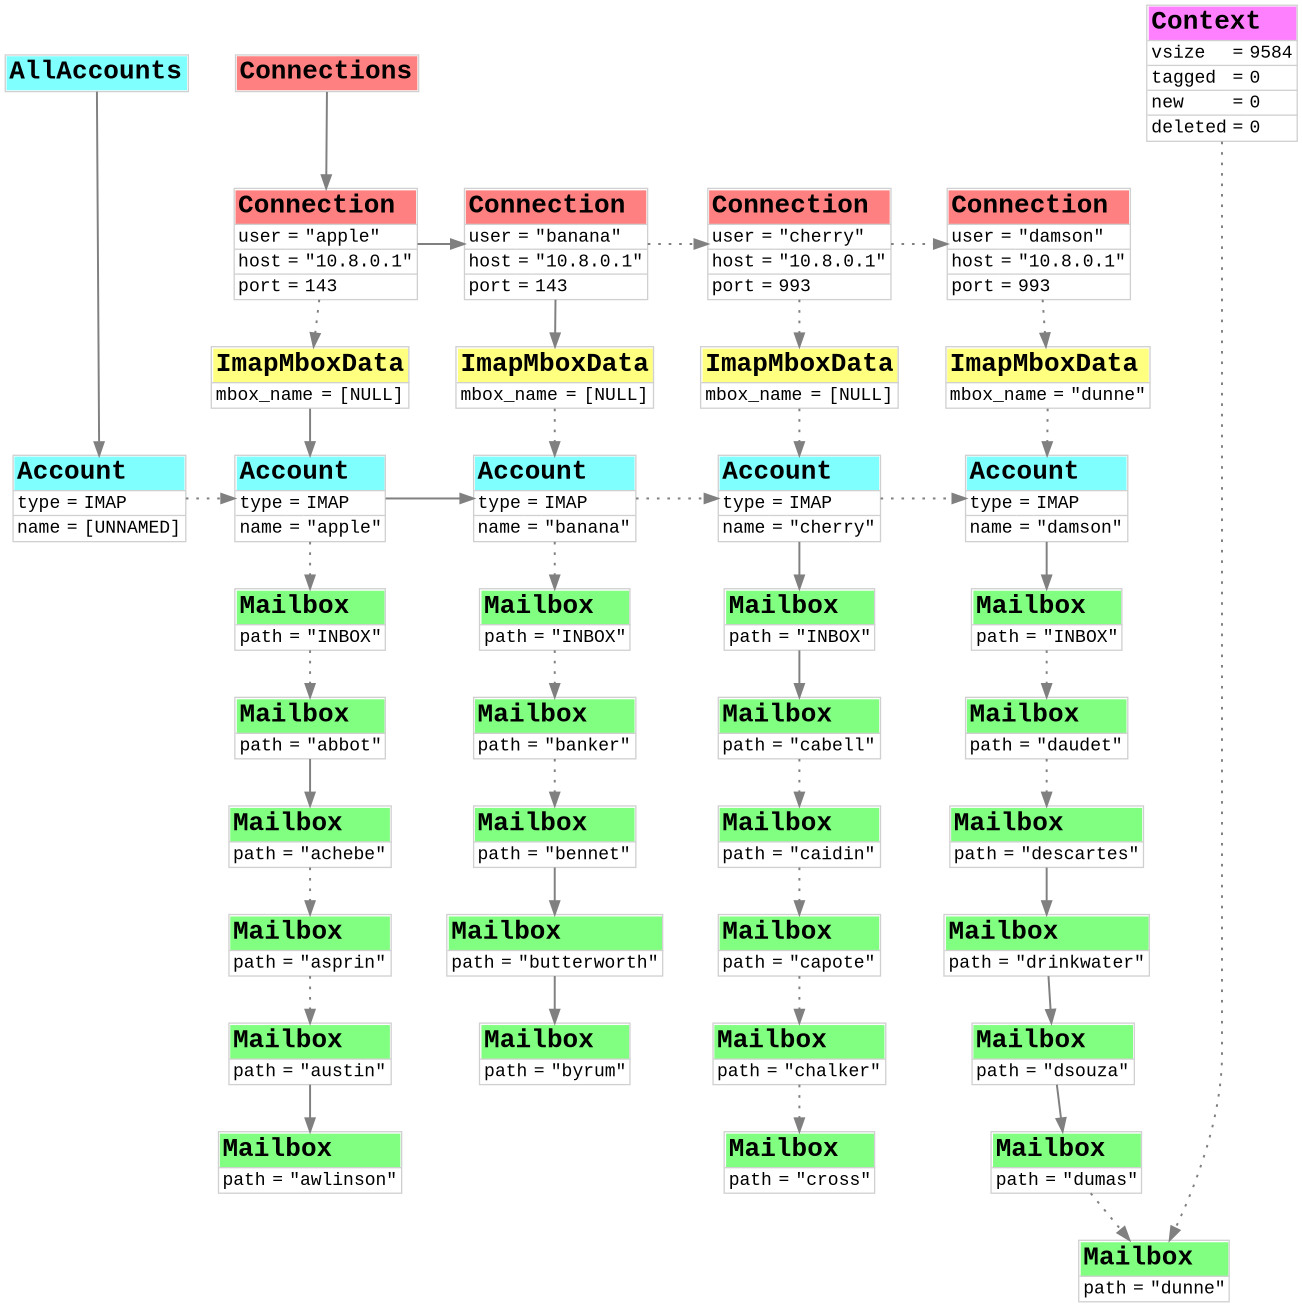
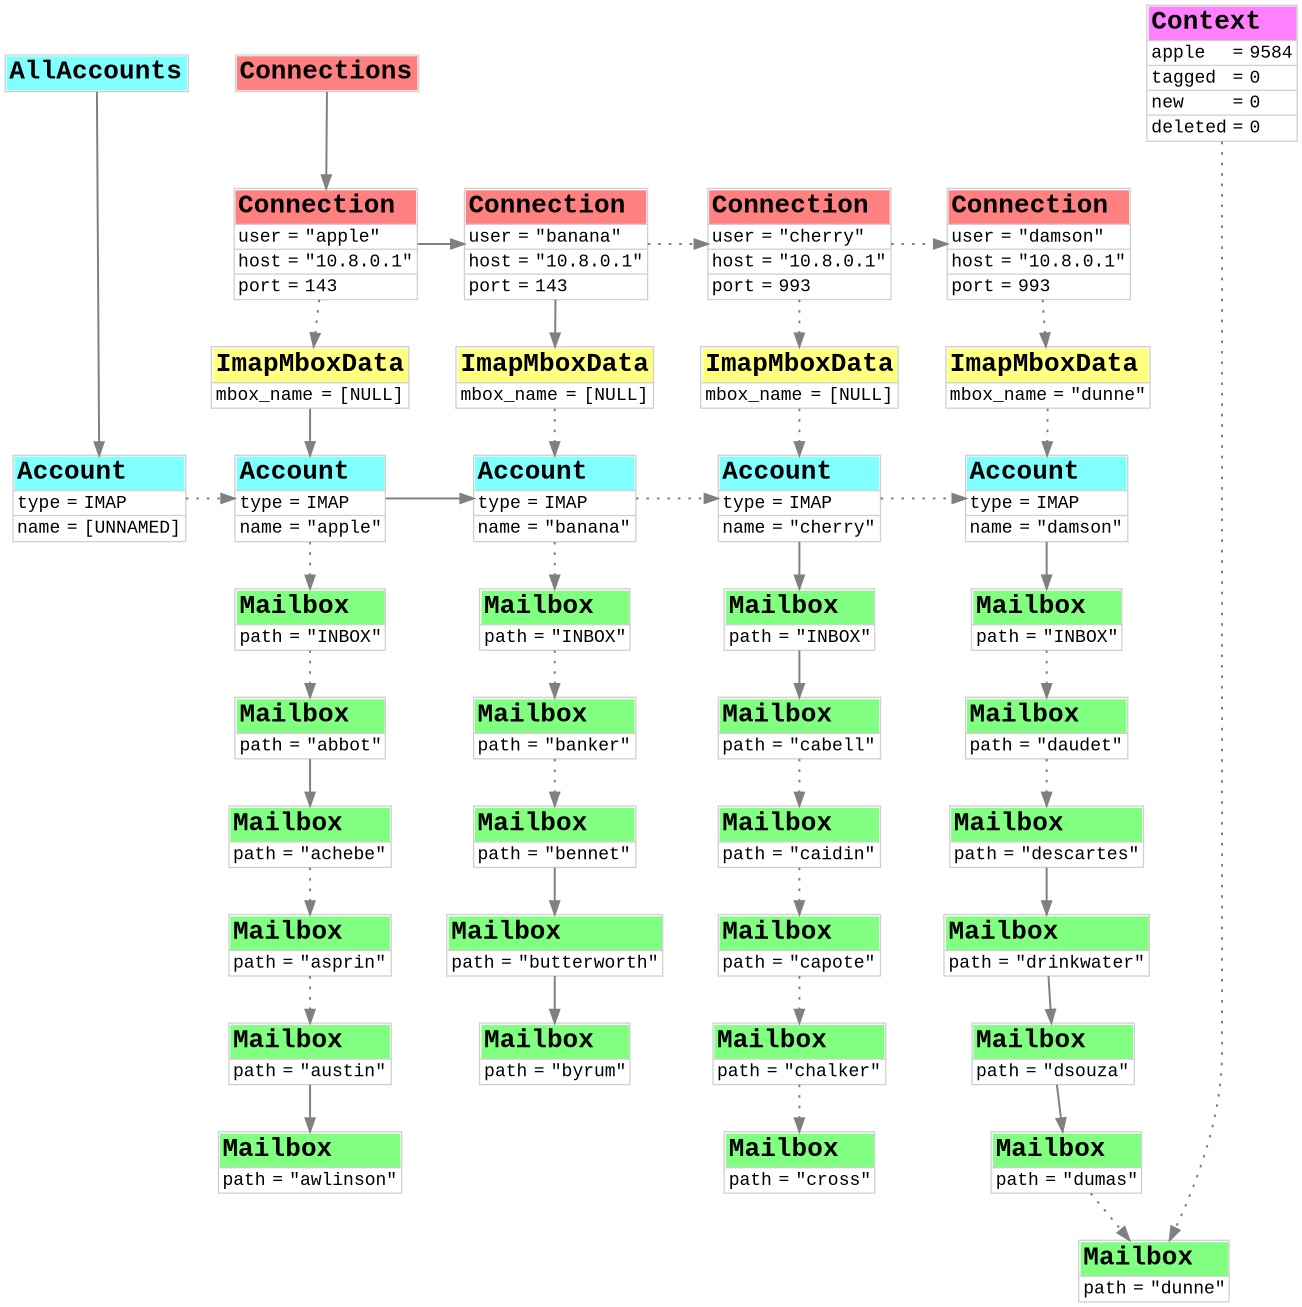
node "Context": text "vsize" -> "apple"
